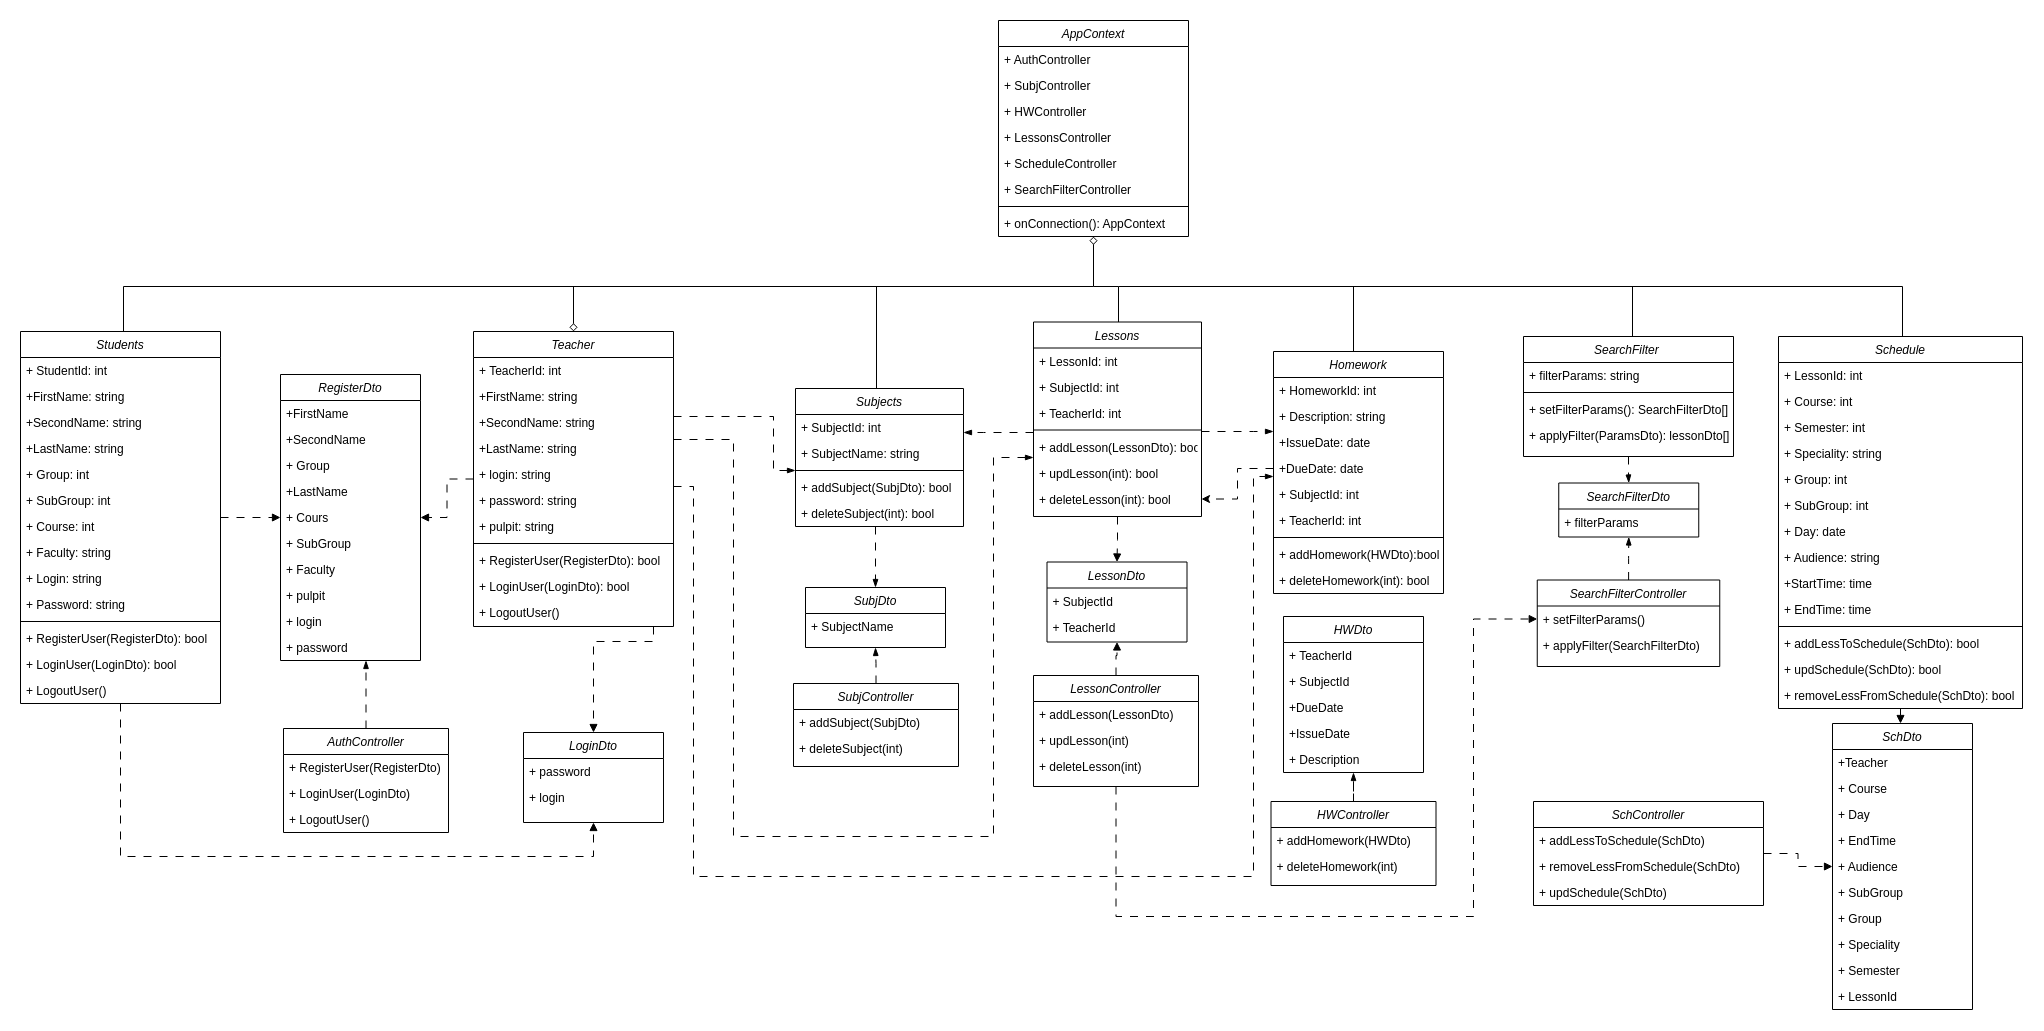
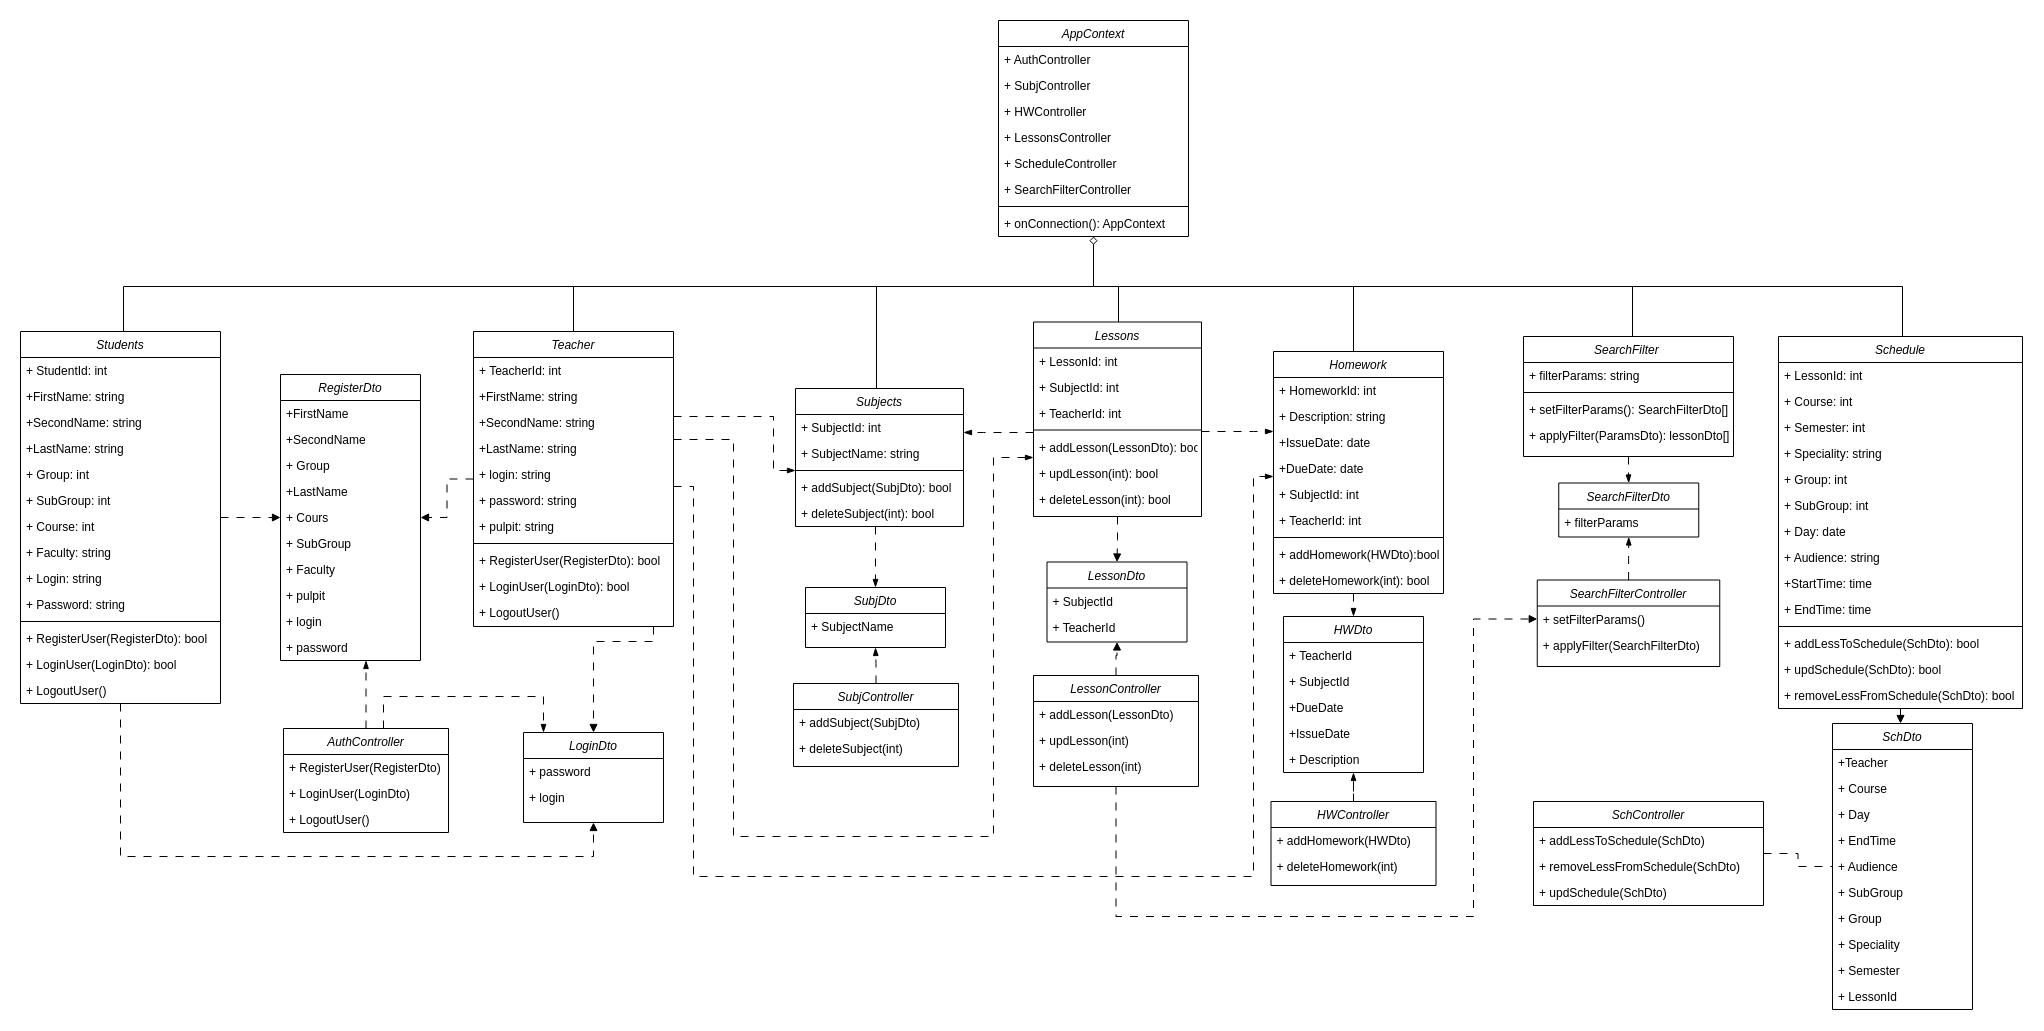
edge "+ onConnection(): AppContext" -- "Teacher": arrowhead diamond -> none
edge "+DueDate: date" -> "+ deleteLesson(int): bool": removed
edge "Homework" -> "HWDto": added
edge "AuthController" -> "LoginDto": added
edge "SchController" -> "SchDto": arrowhead block -> none
